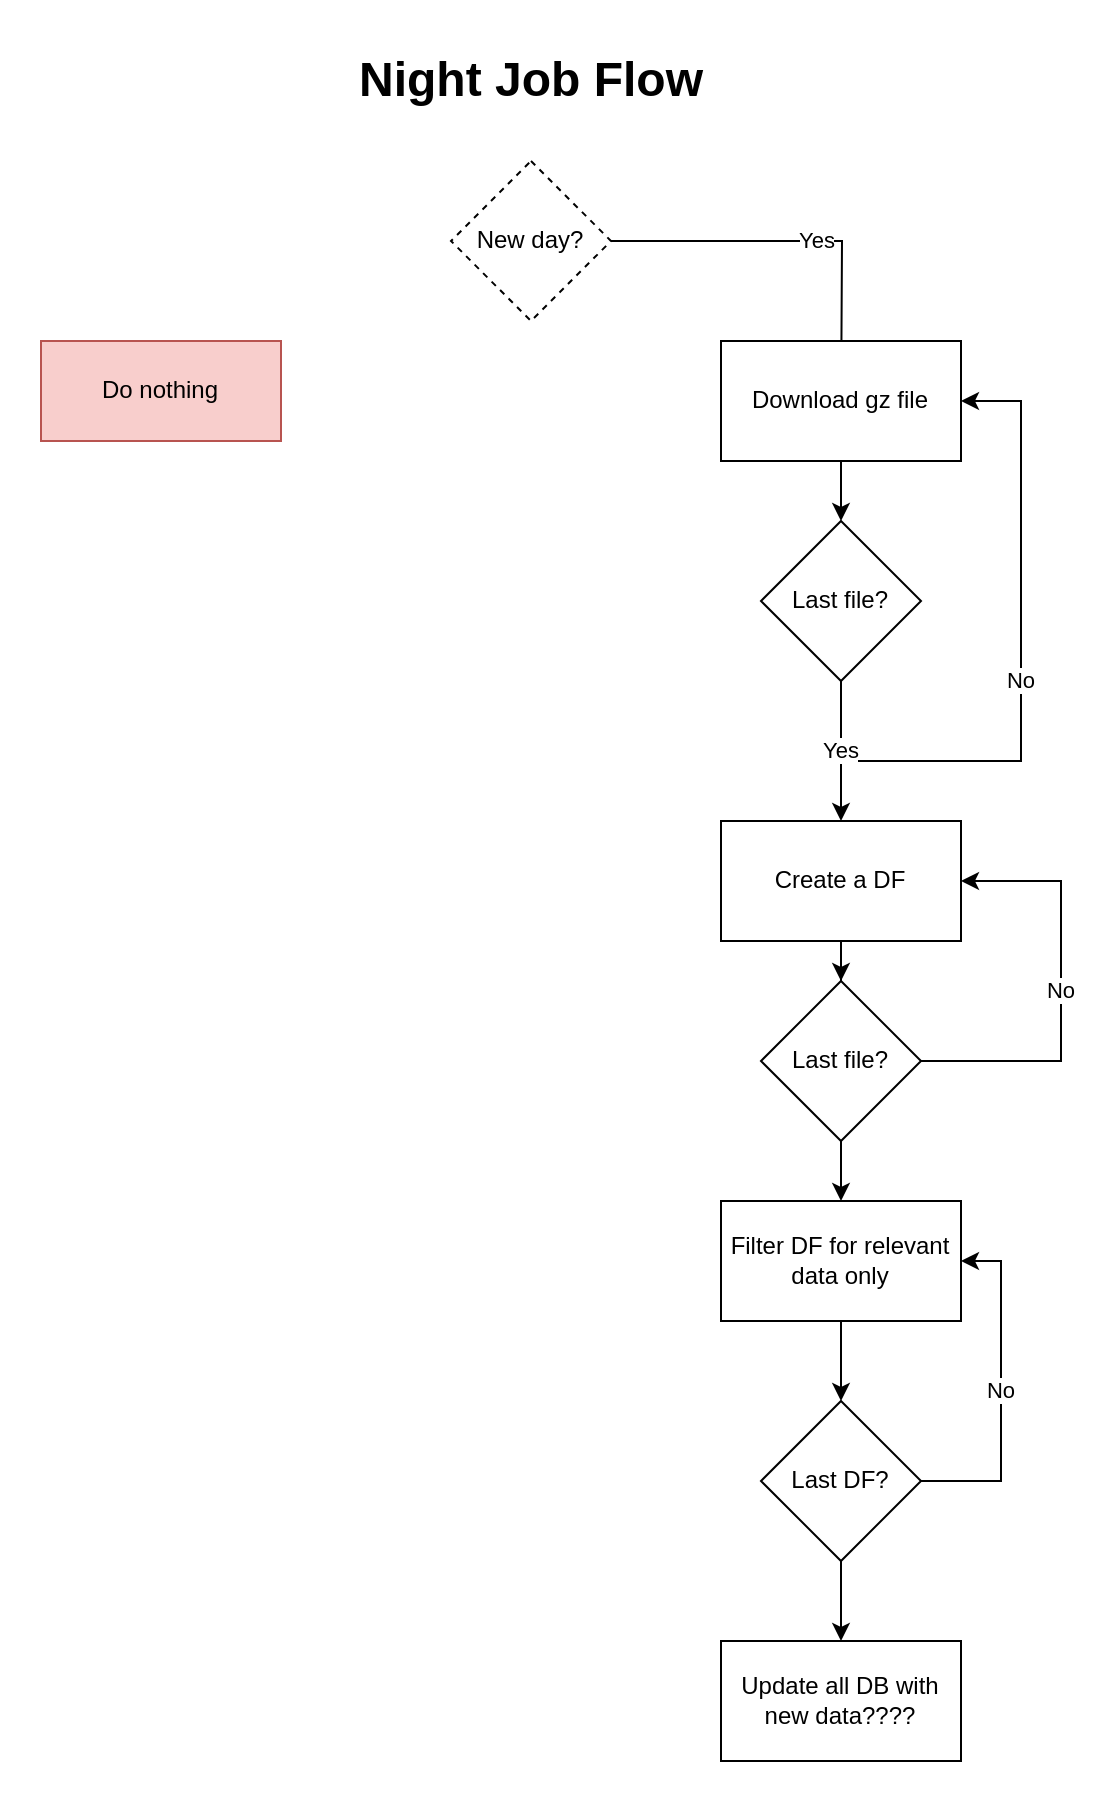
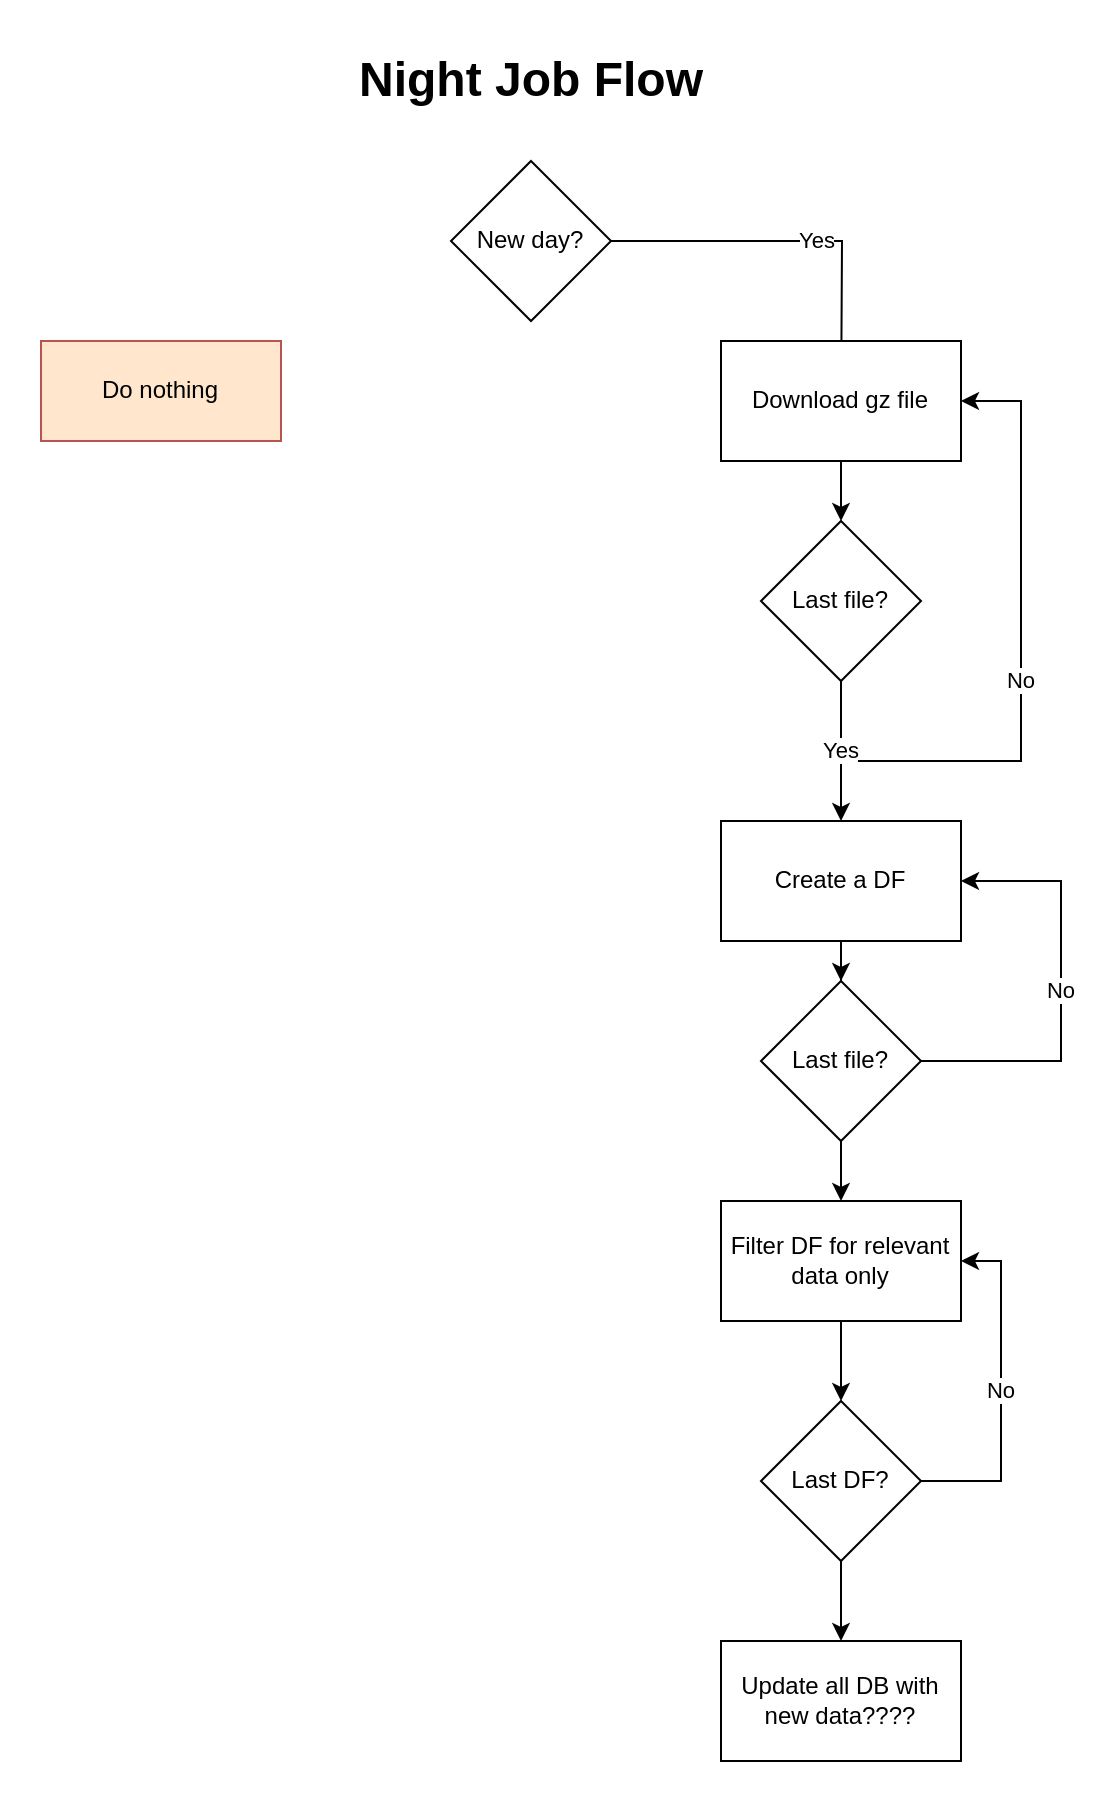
node "New day?": style dashed -> solid
node "Do nothing": fillcolor #f8cecc -> #ffe6cc
